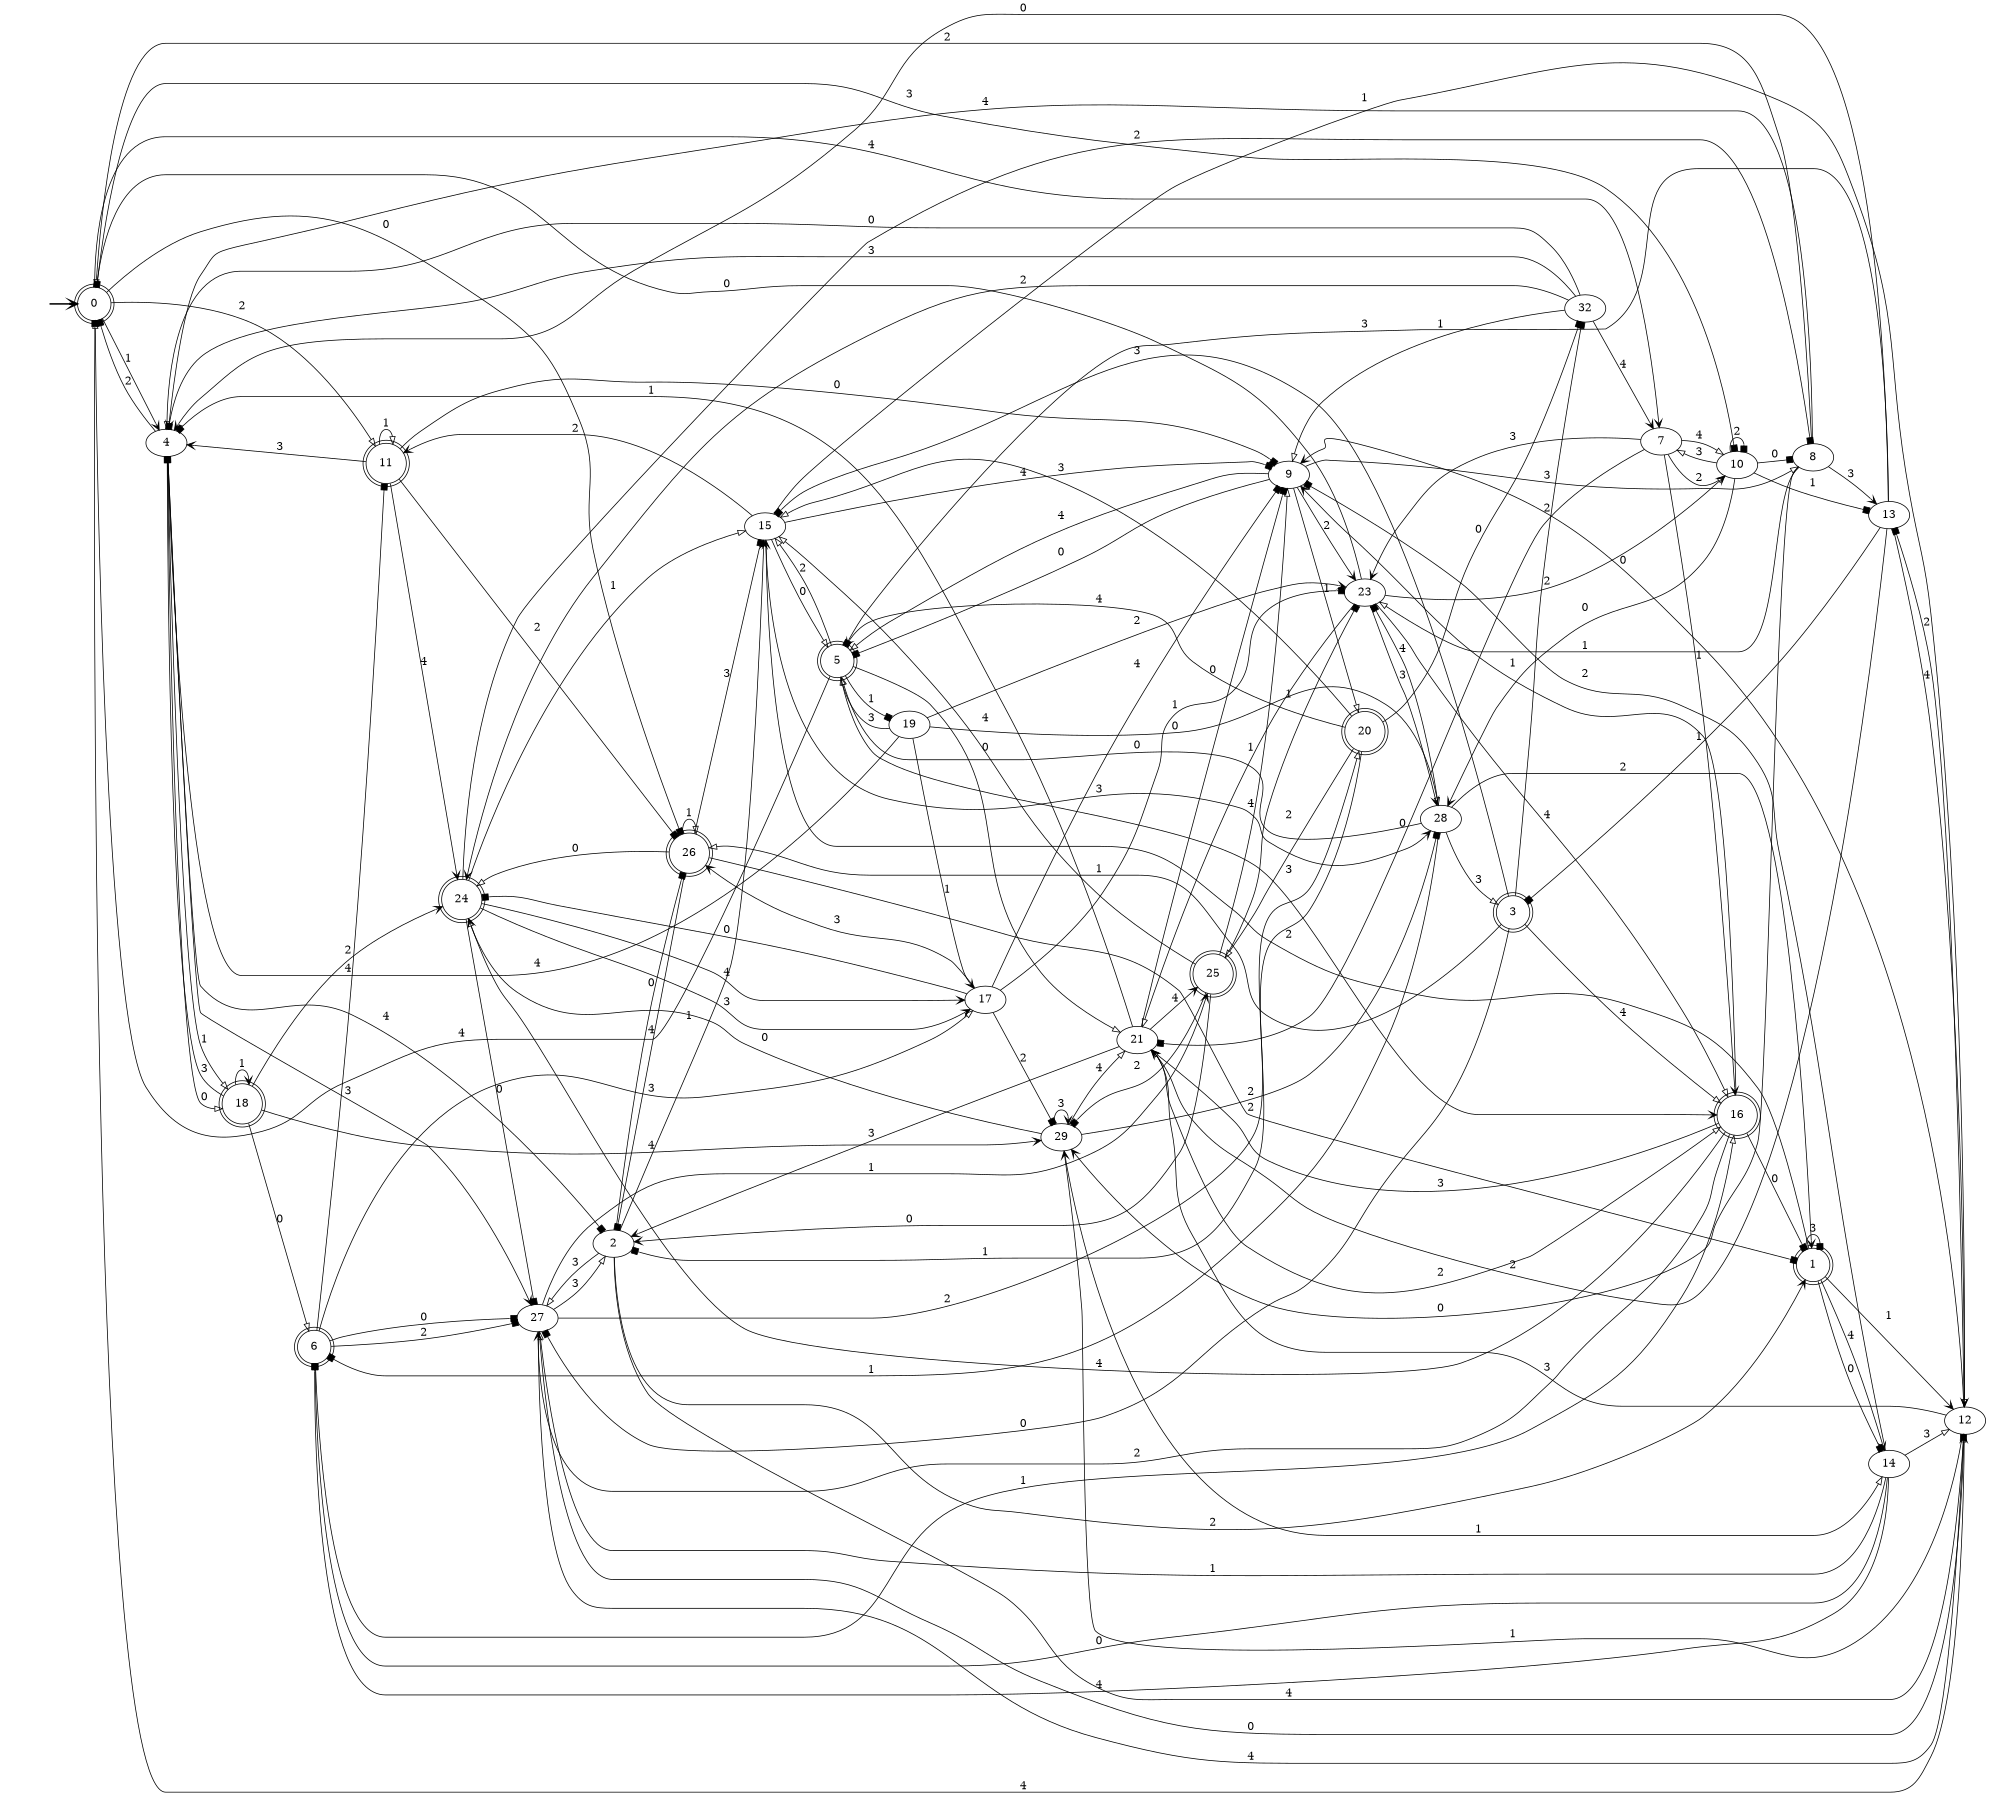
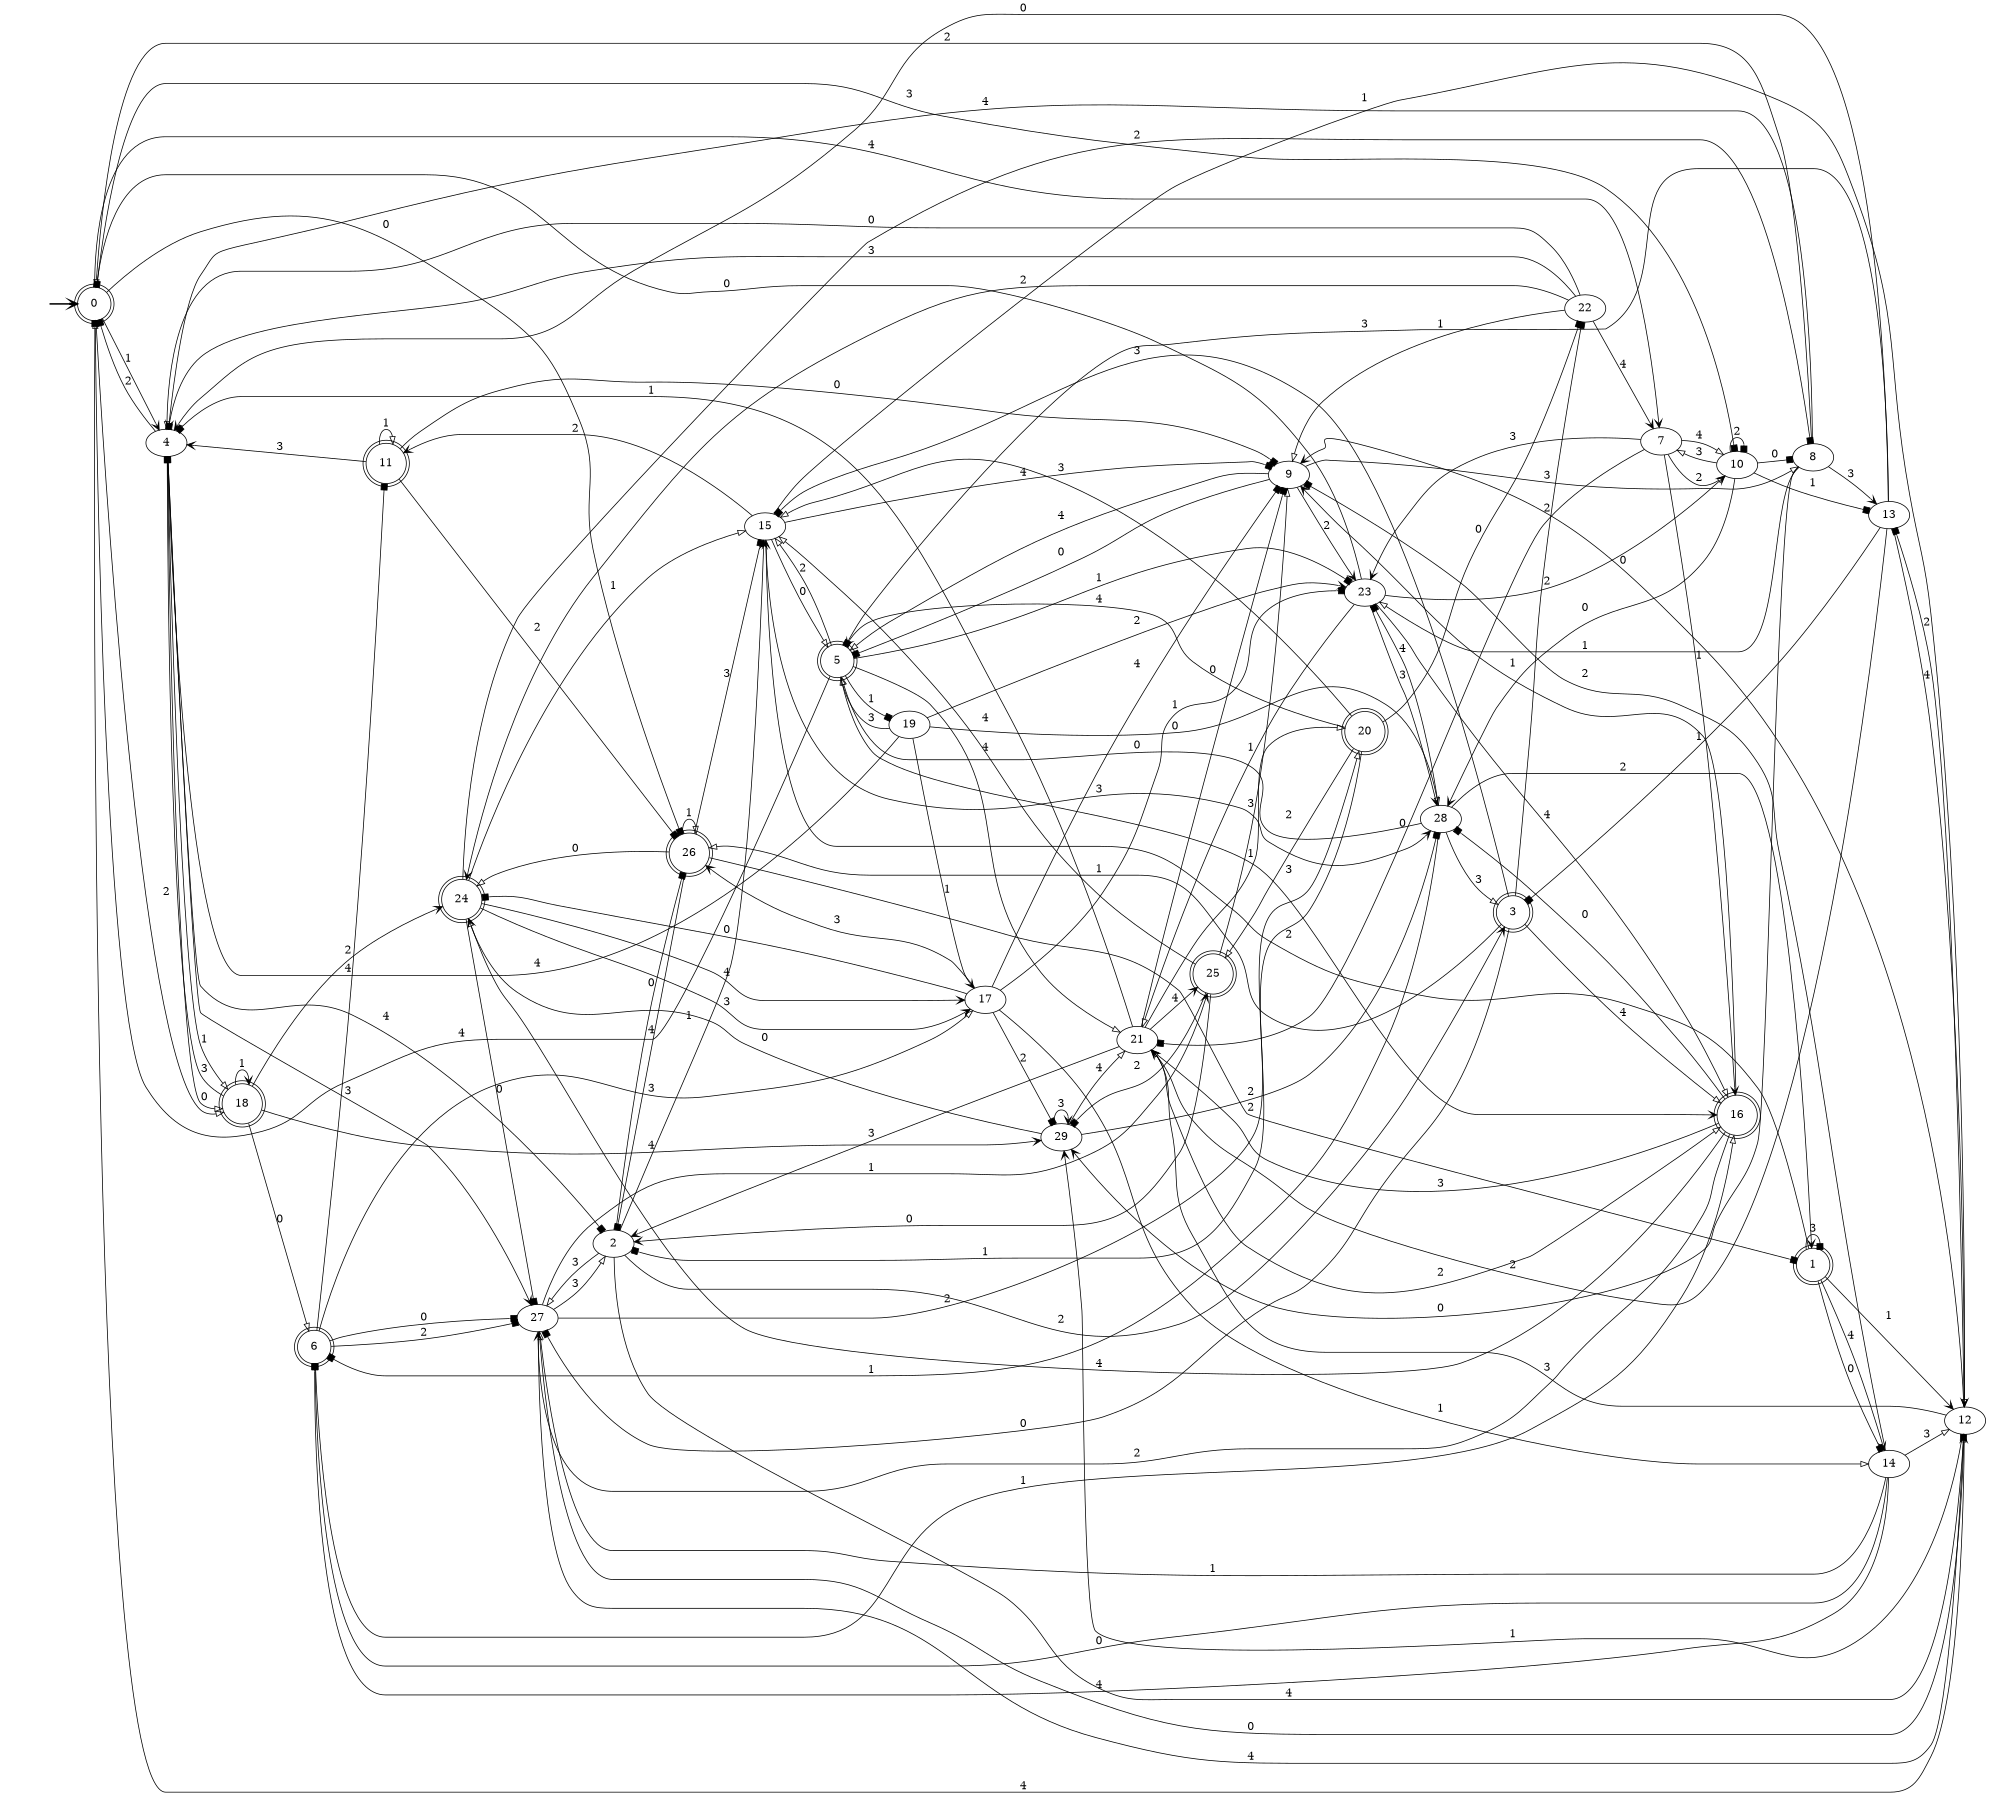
node "32": label "32" -> "22"
edge "0" -> "11": now "0" -> "18"
edge "9" -> "20": now "21" -> "20"
edge "11" -> "24": removed, label "4"
edge "5" -> "21": label "0" -> "4"
edge "25" -> "23": now "5" -> "23"
edge "25" -> "9": label "4" -> "3"
edge "16" -> "1": now "16" -> "28"
edge "2" -> "1": now "2" -> "3"
edge "29" -> "14": now "17" -> "14"
